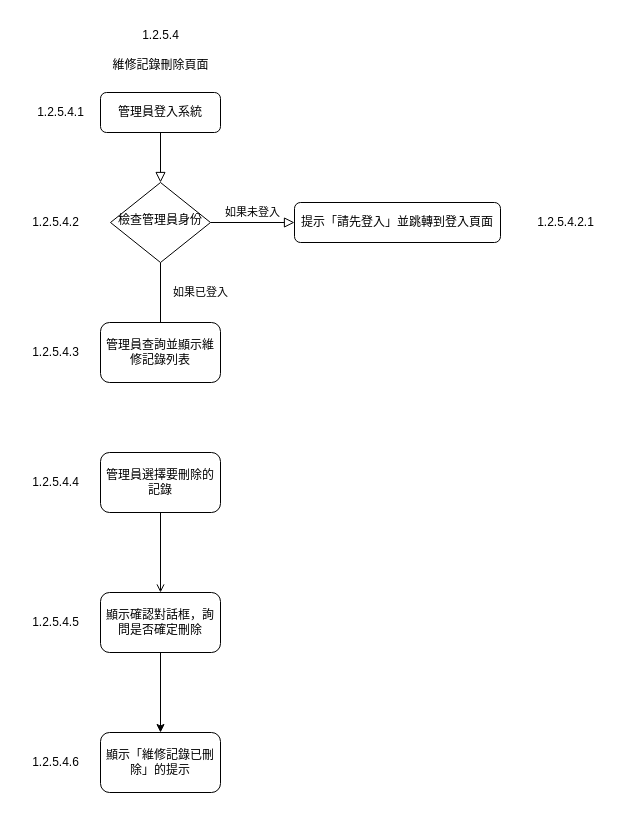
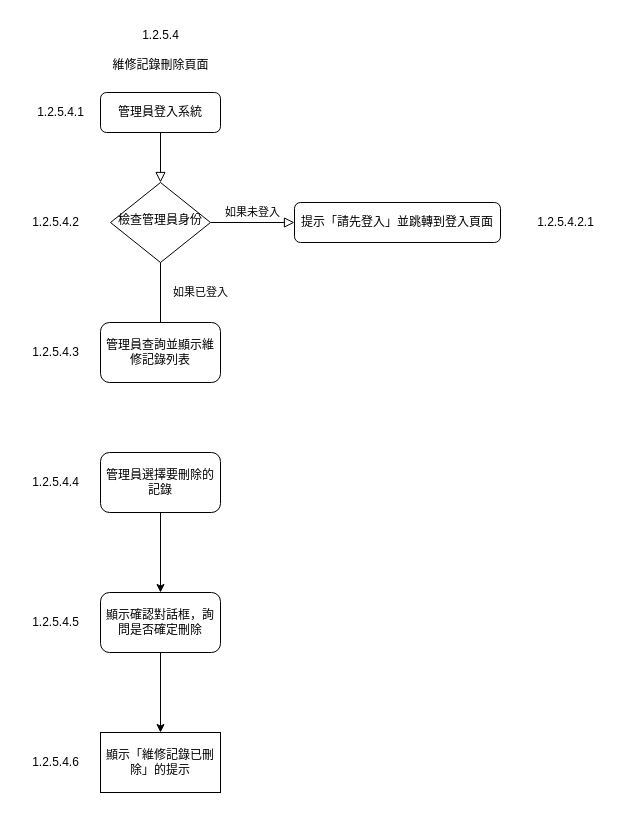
edge "管理員選擇要刪除的記錄" -> "顯示確認對話框，詢問是否確定刪除": arrowhead open -> classic
node "顯示「維修記錄已刪除」的提示": shape rounded rectangle -> rectangle
